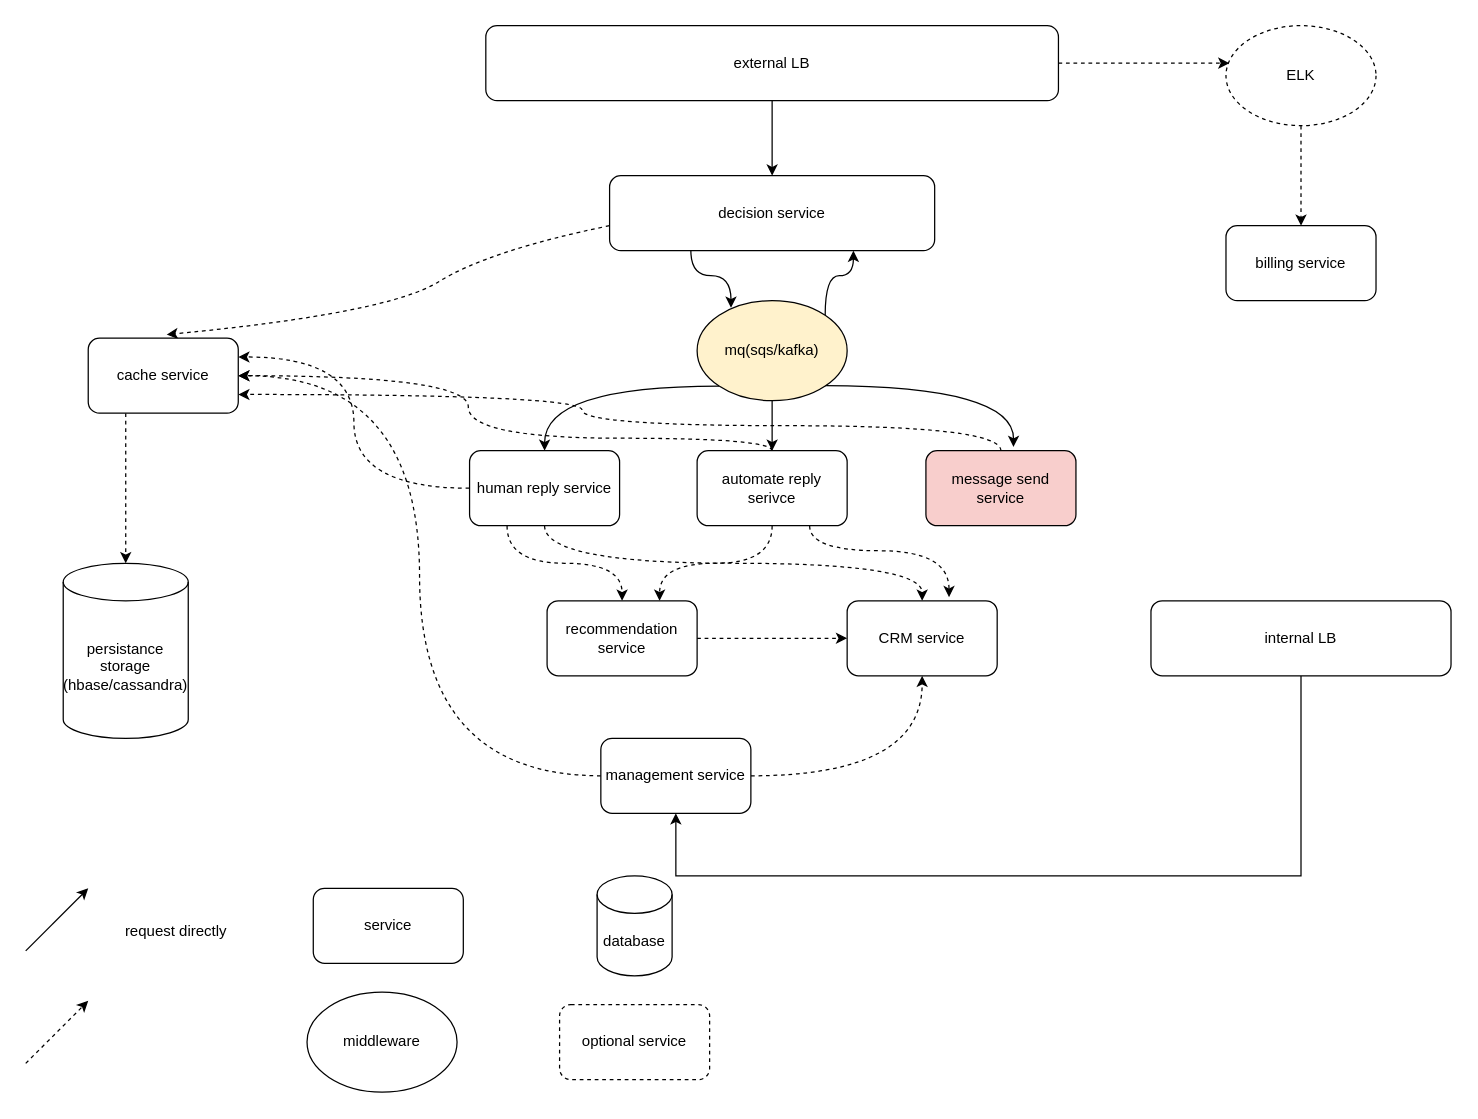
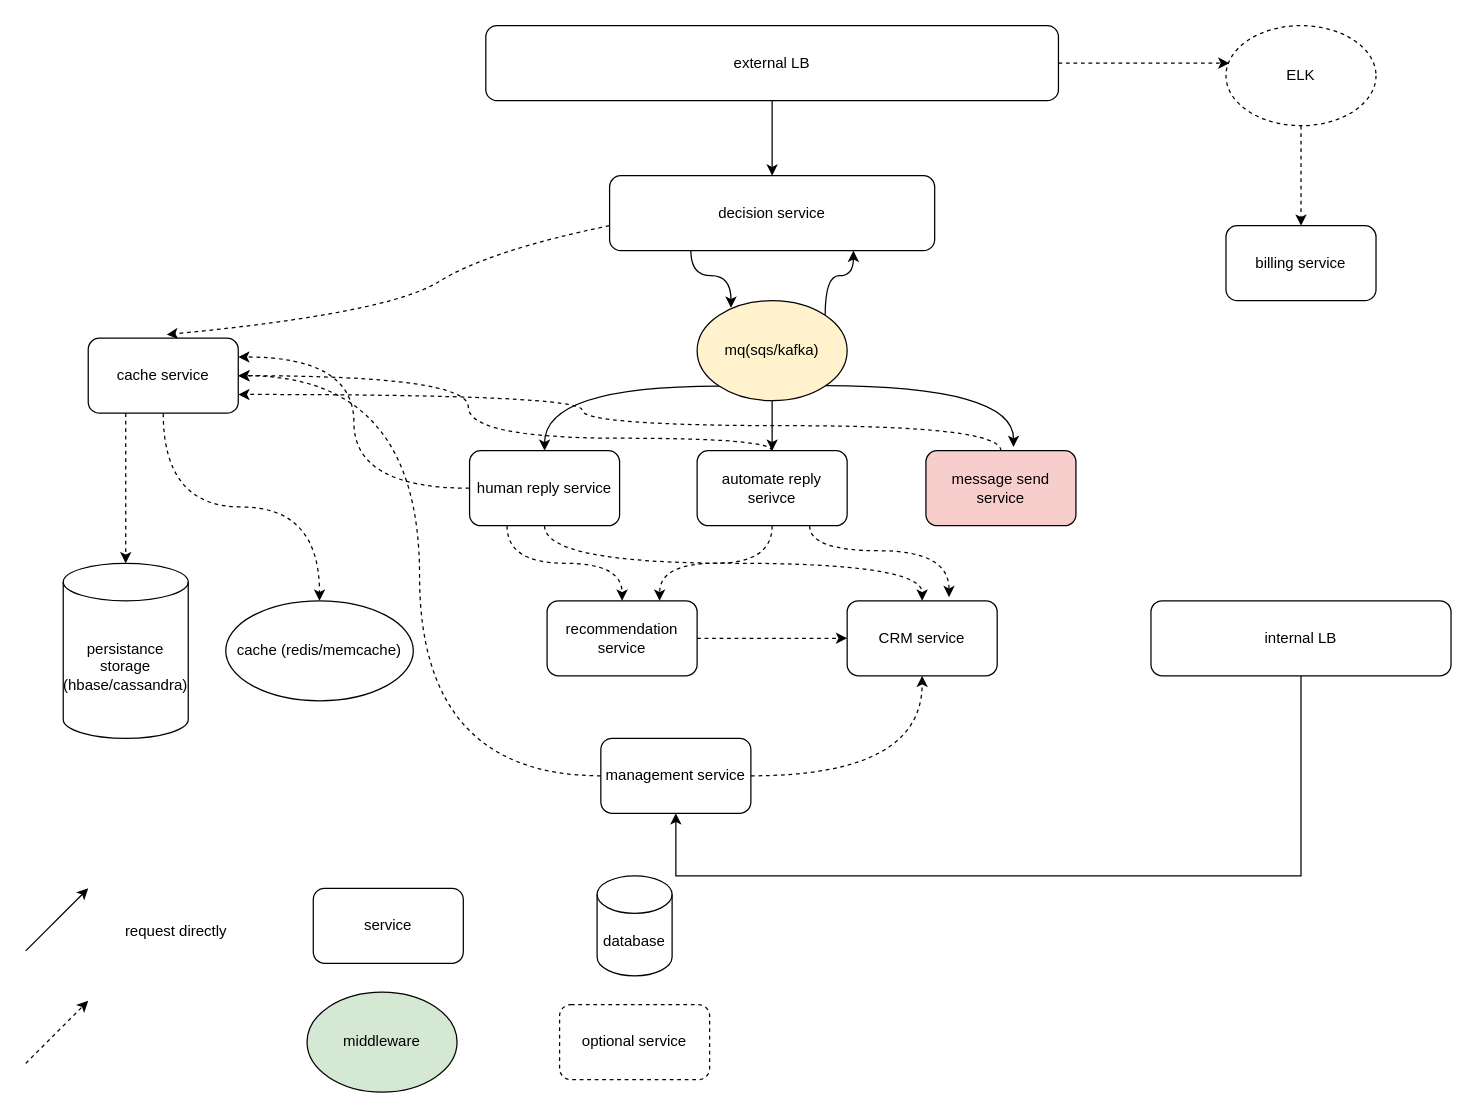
edge "cache service" -> "cache (redis/memcache)": added
node "cache (redis/memcache)": added
node "middleware": fillcolor #ffffff -> #d5e8d4
